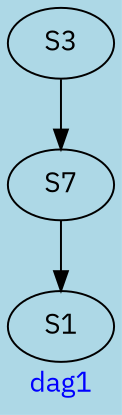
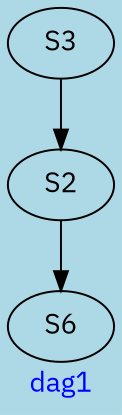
node "S7": label "S7" -> "S2"
node "S1": label "S1" -> "S6"
